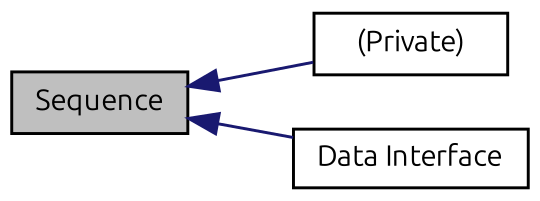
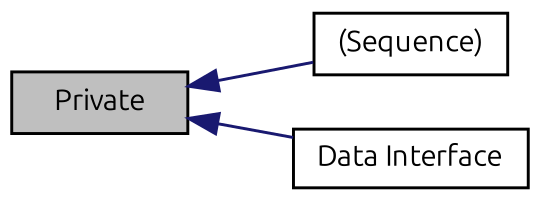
node "(Private)": label "(Private)" -> "(Sequence)"
node "Sequence": label "Sequence" -> "Private"
